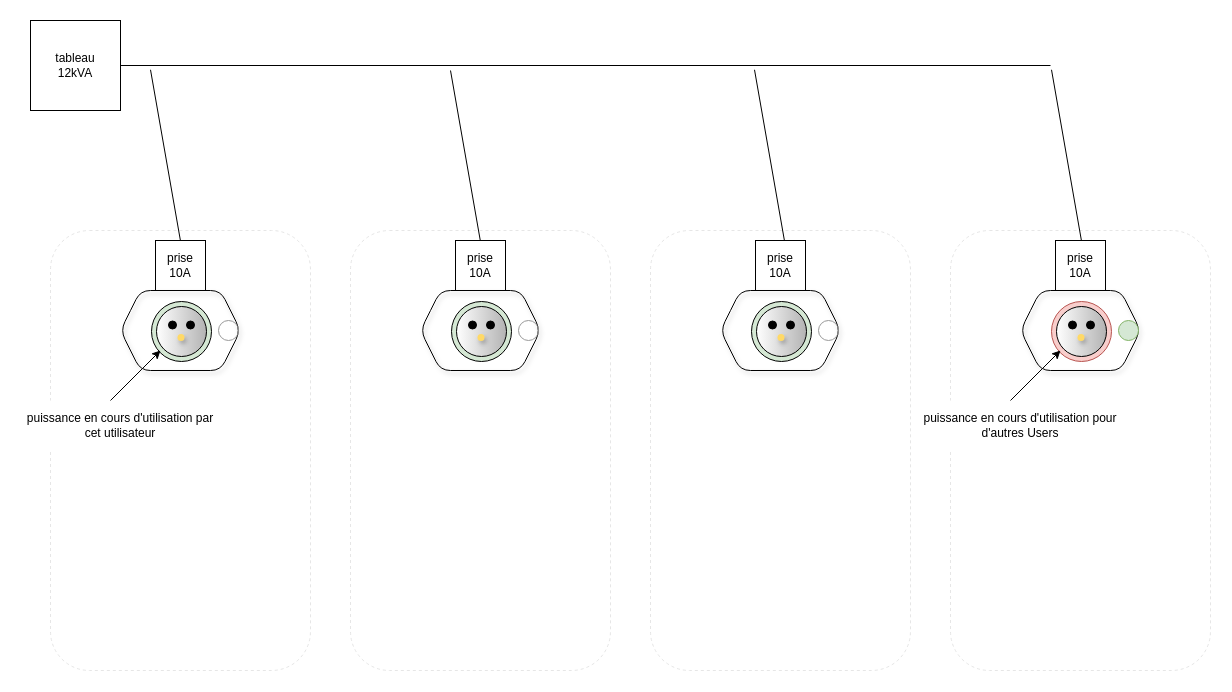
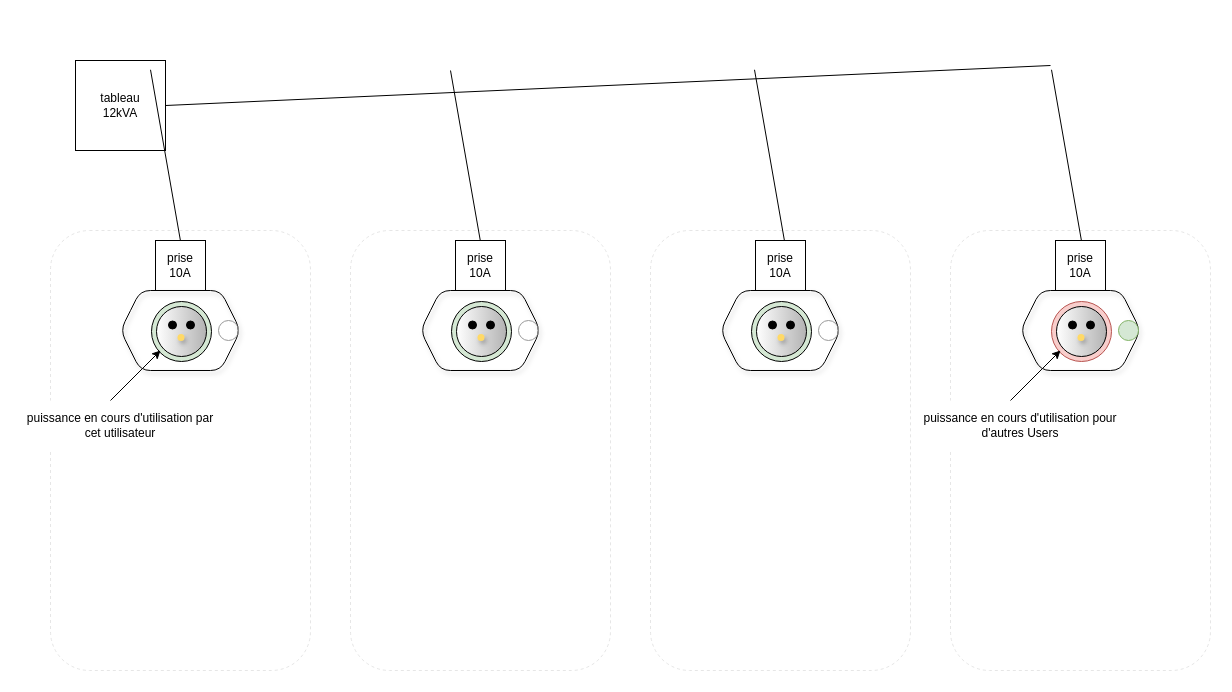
node "tableau 12kVA": moved (76, 66) -> (121, 106)
